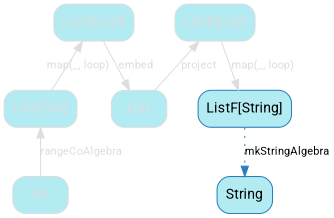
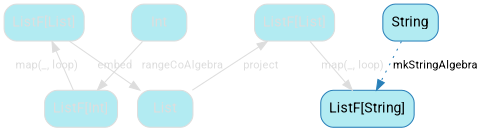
edge "ListF[String]" -> "String": reversed
